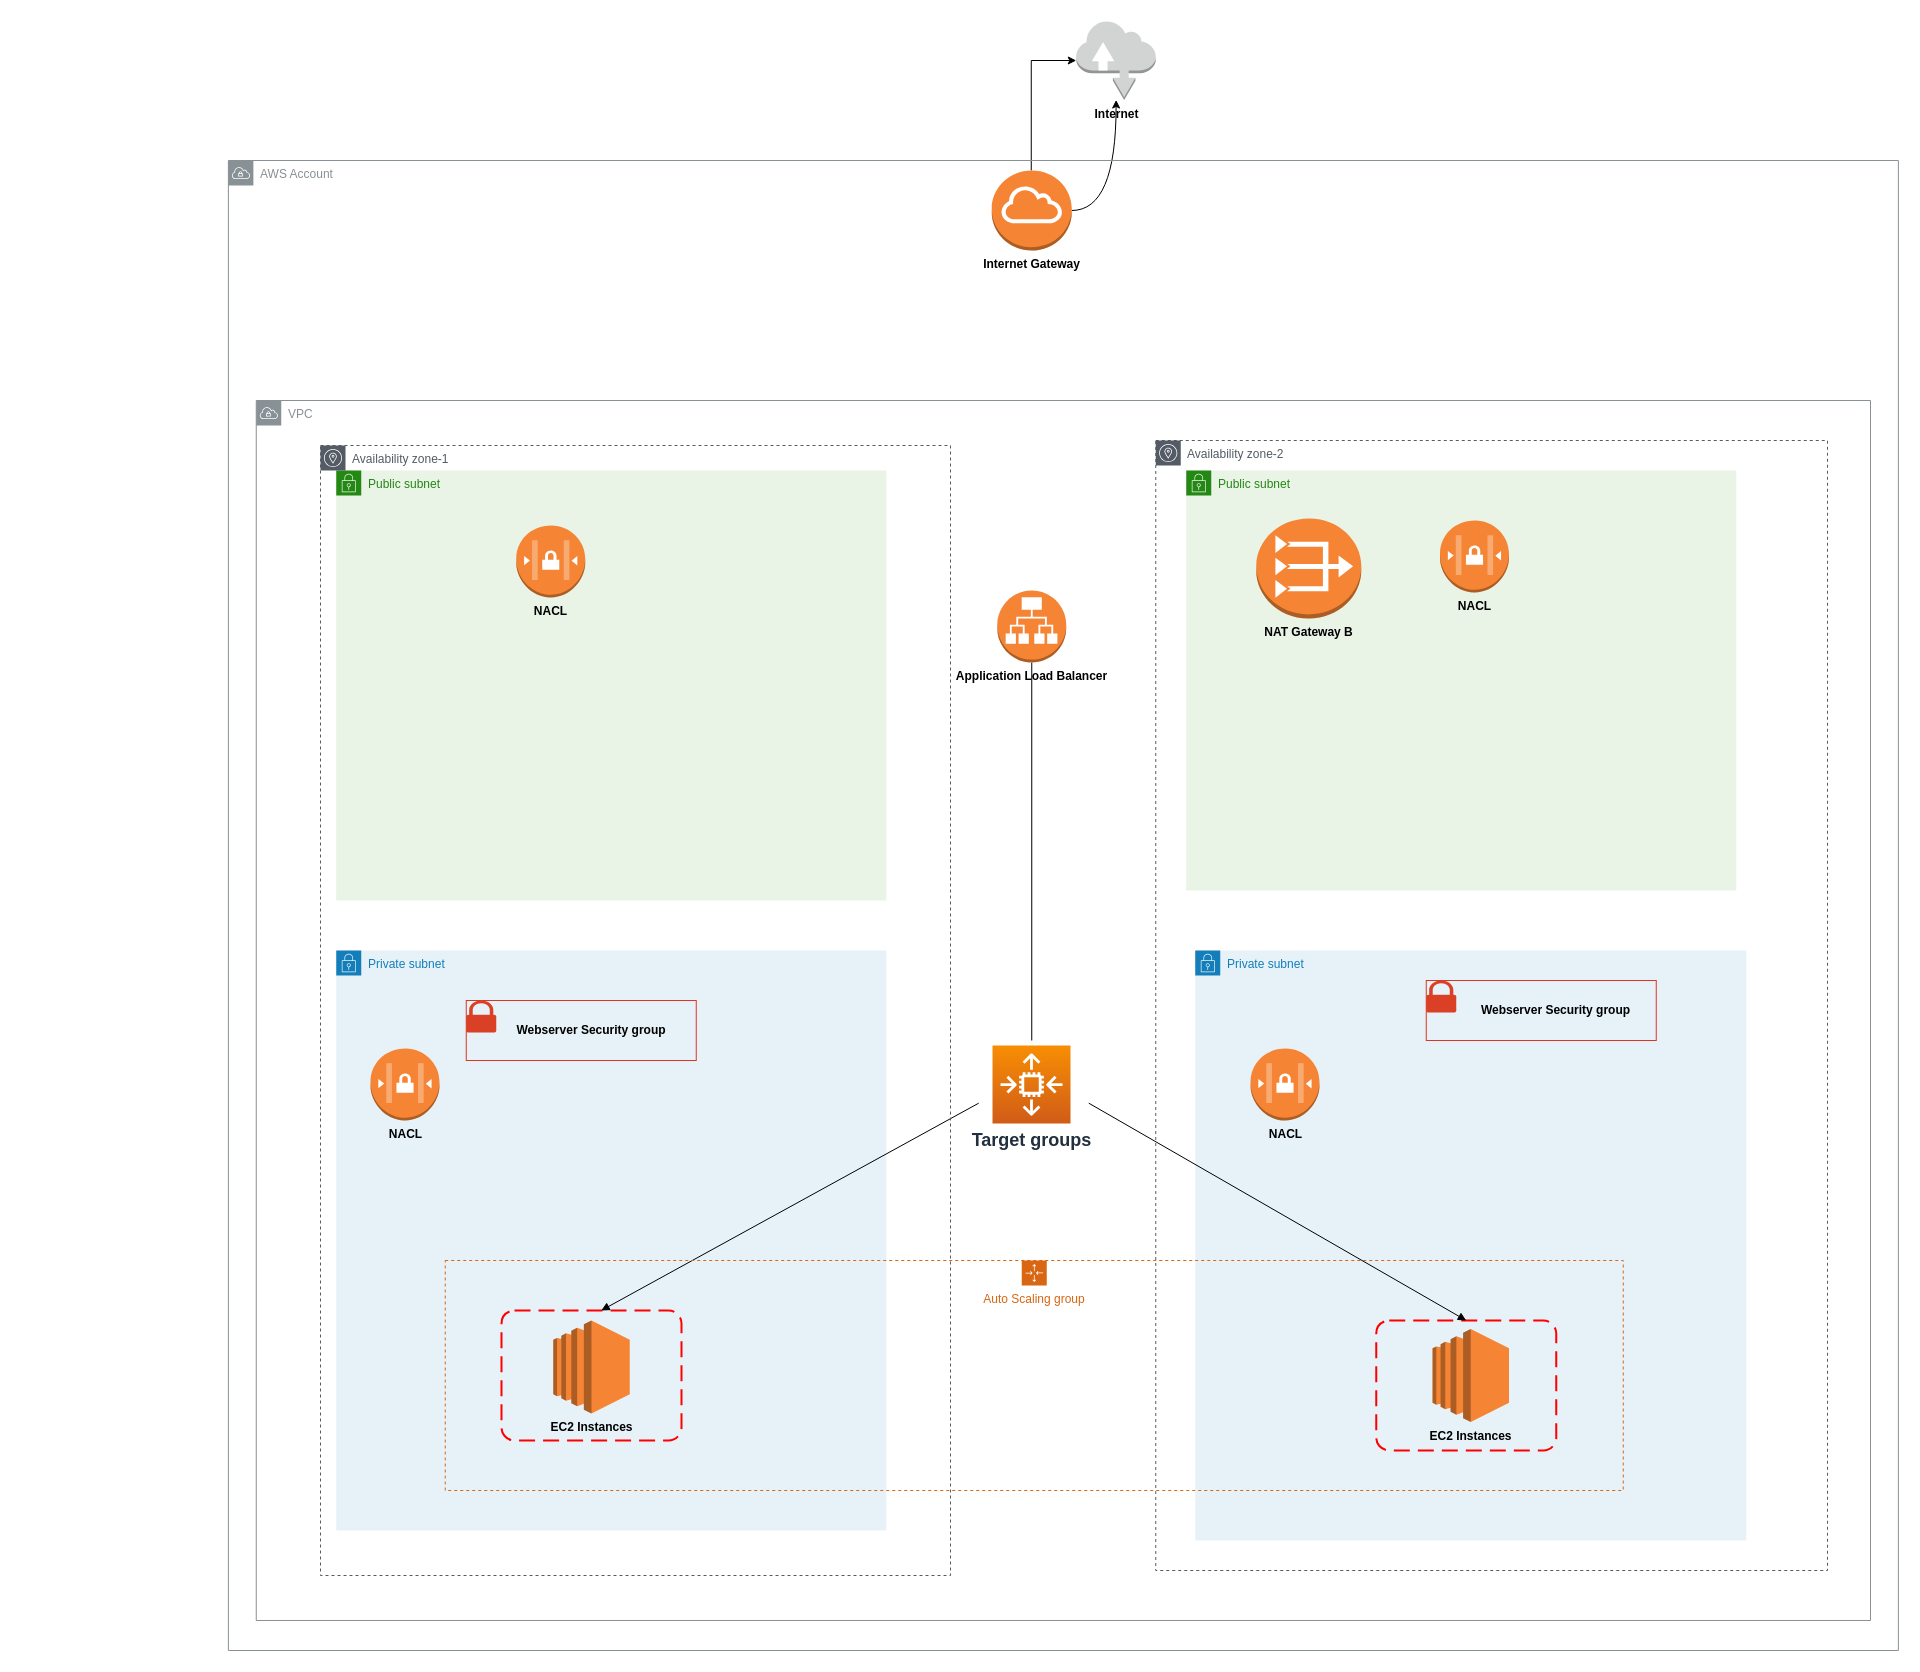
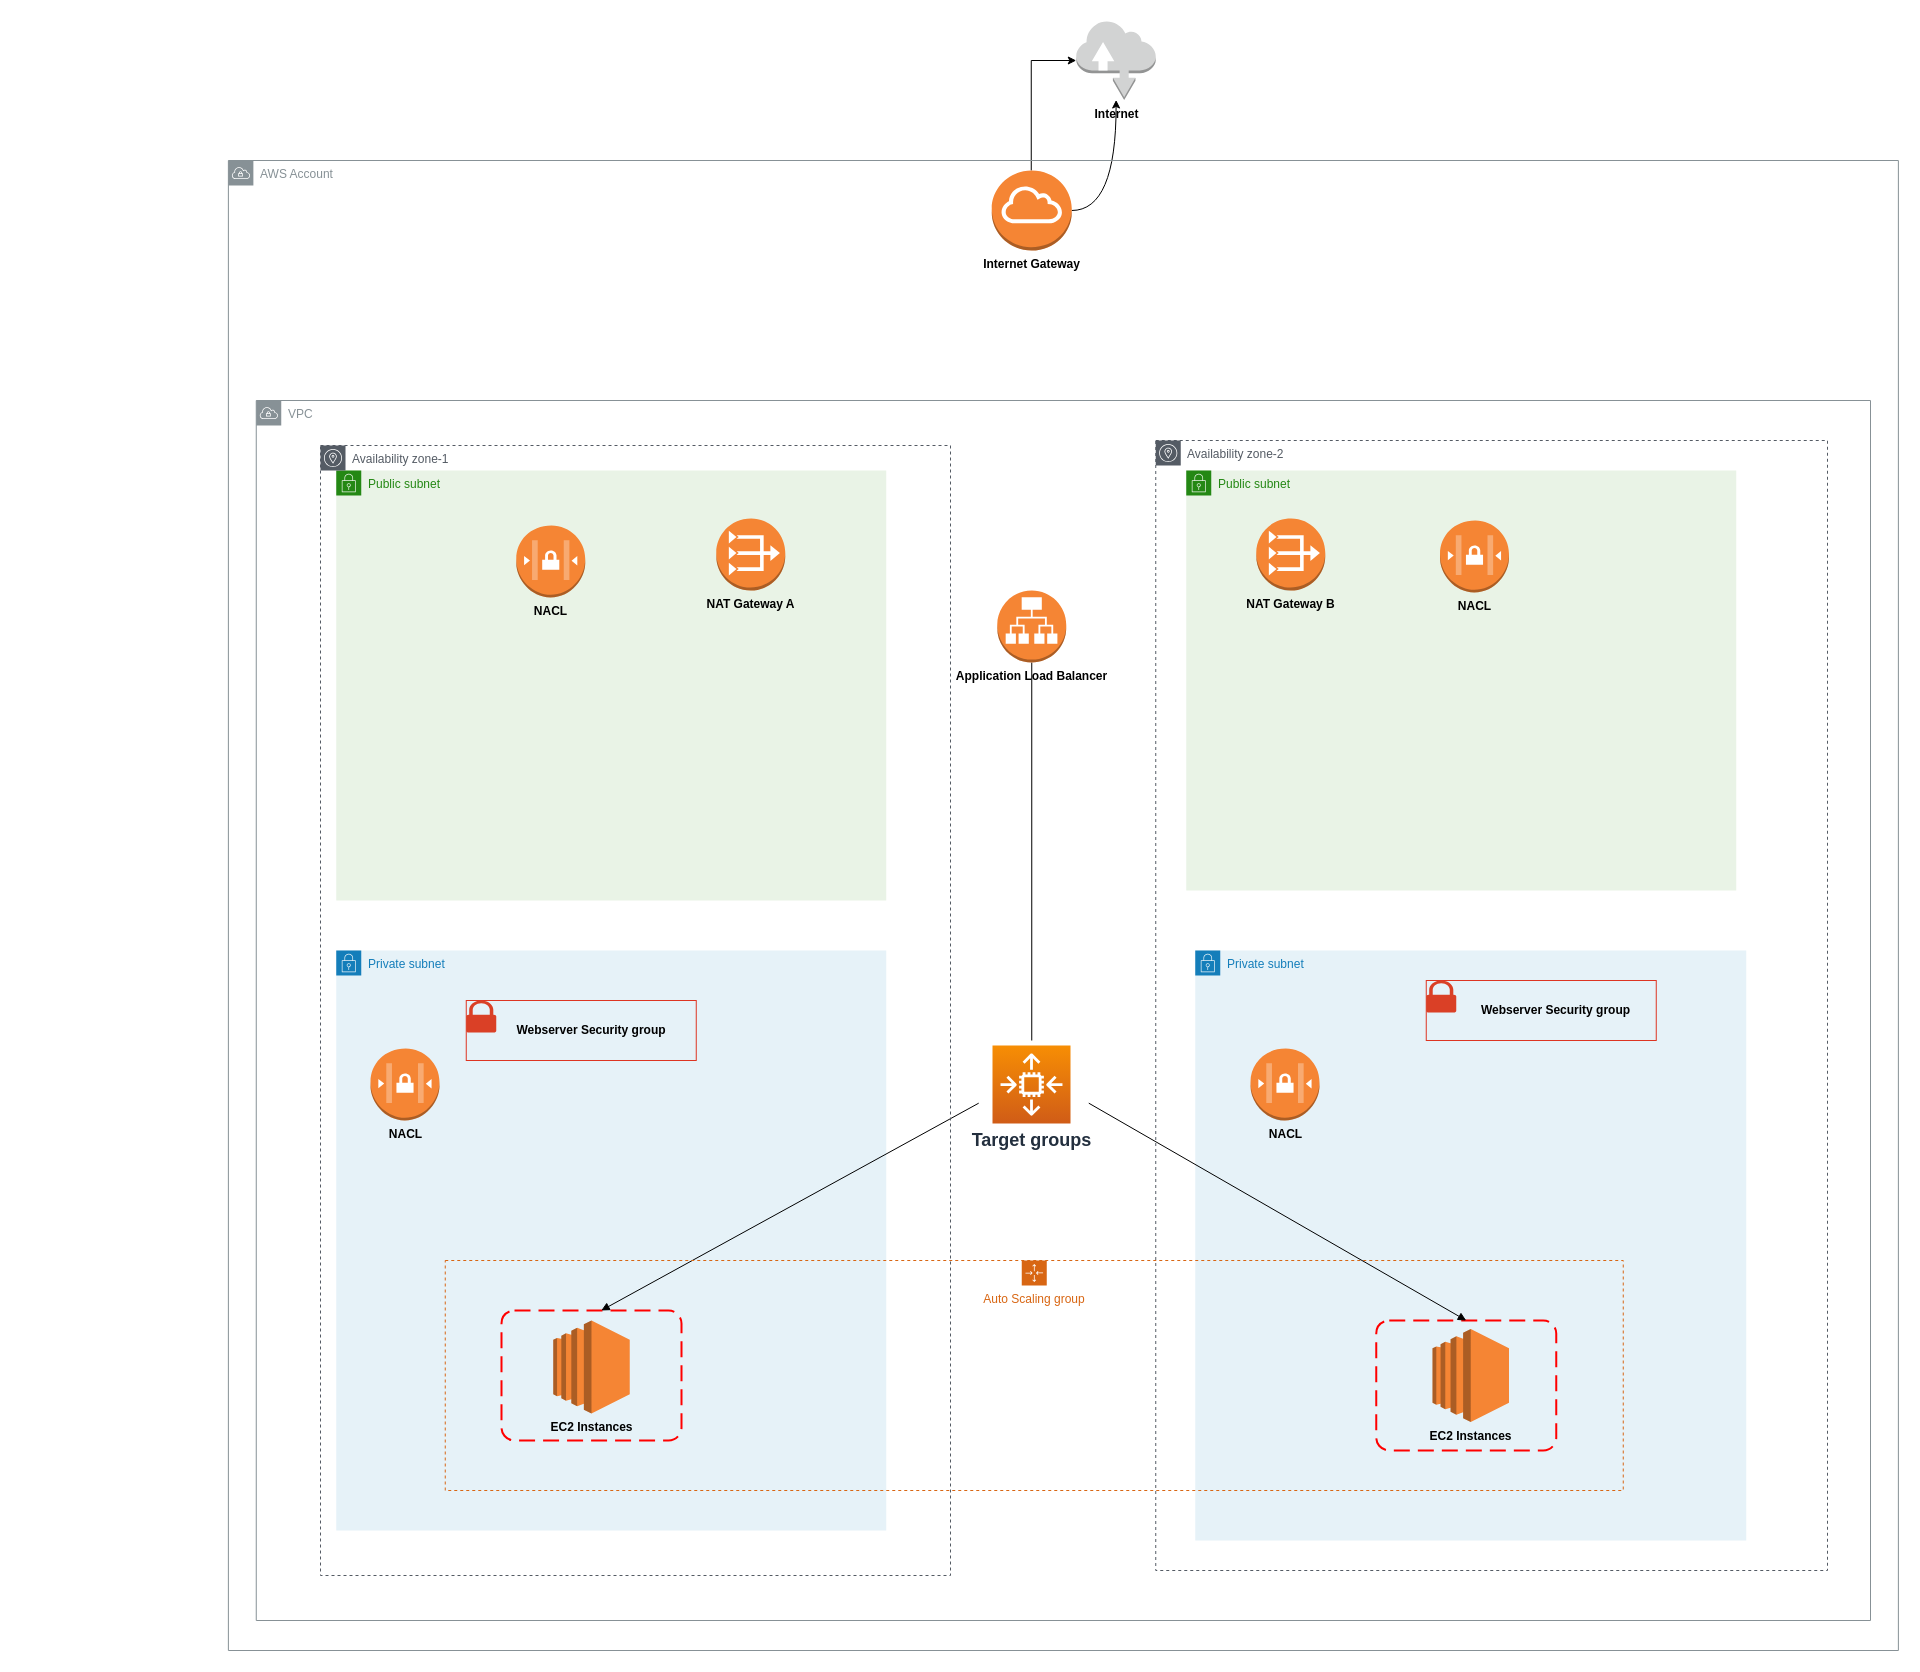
node "NAT Gateway A": added
node "NAT Gateway B": size 105x100 -> 69x72
